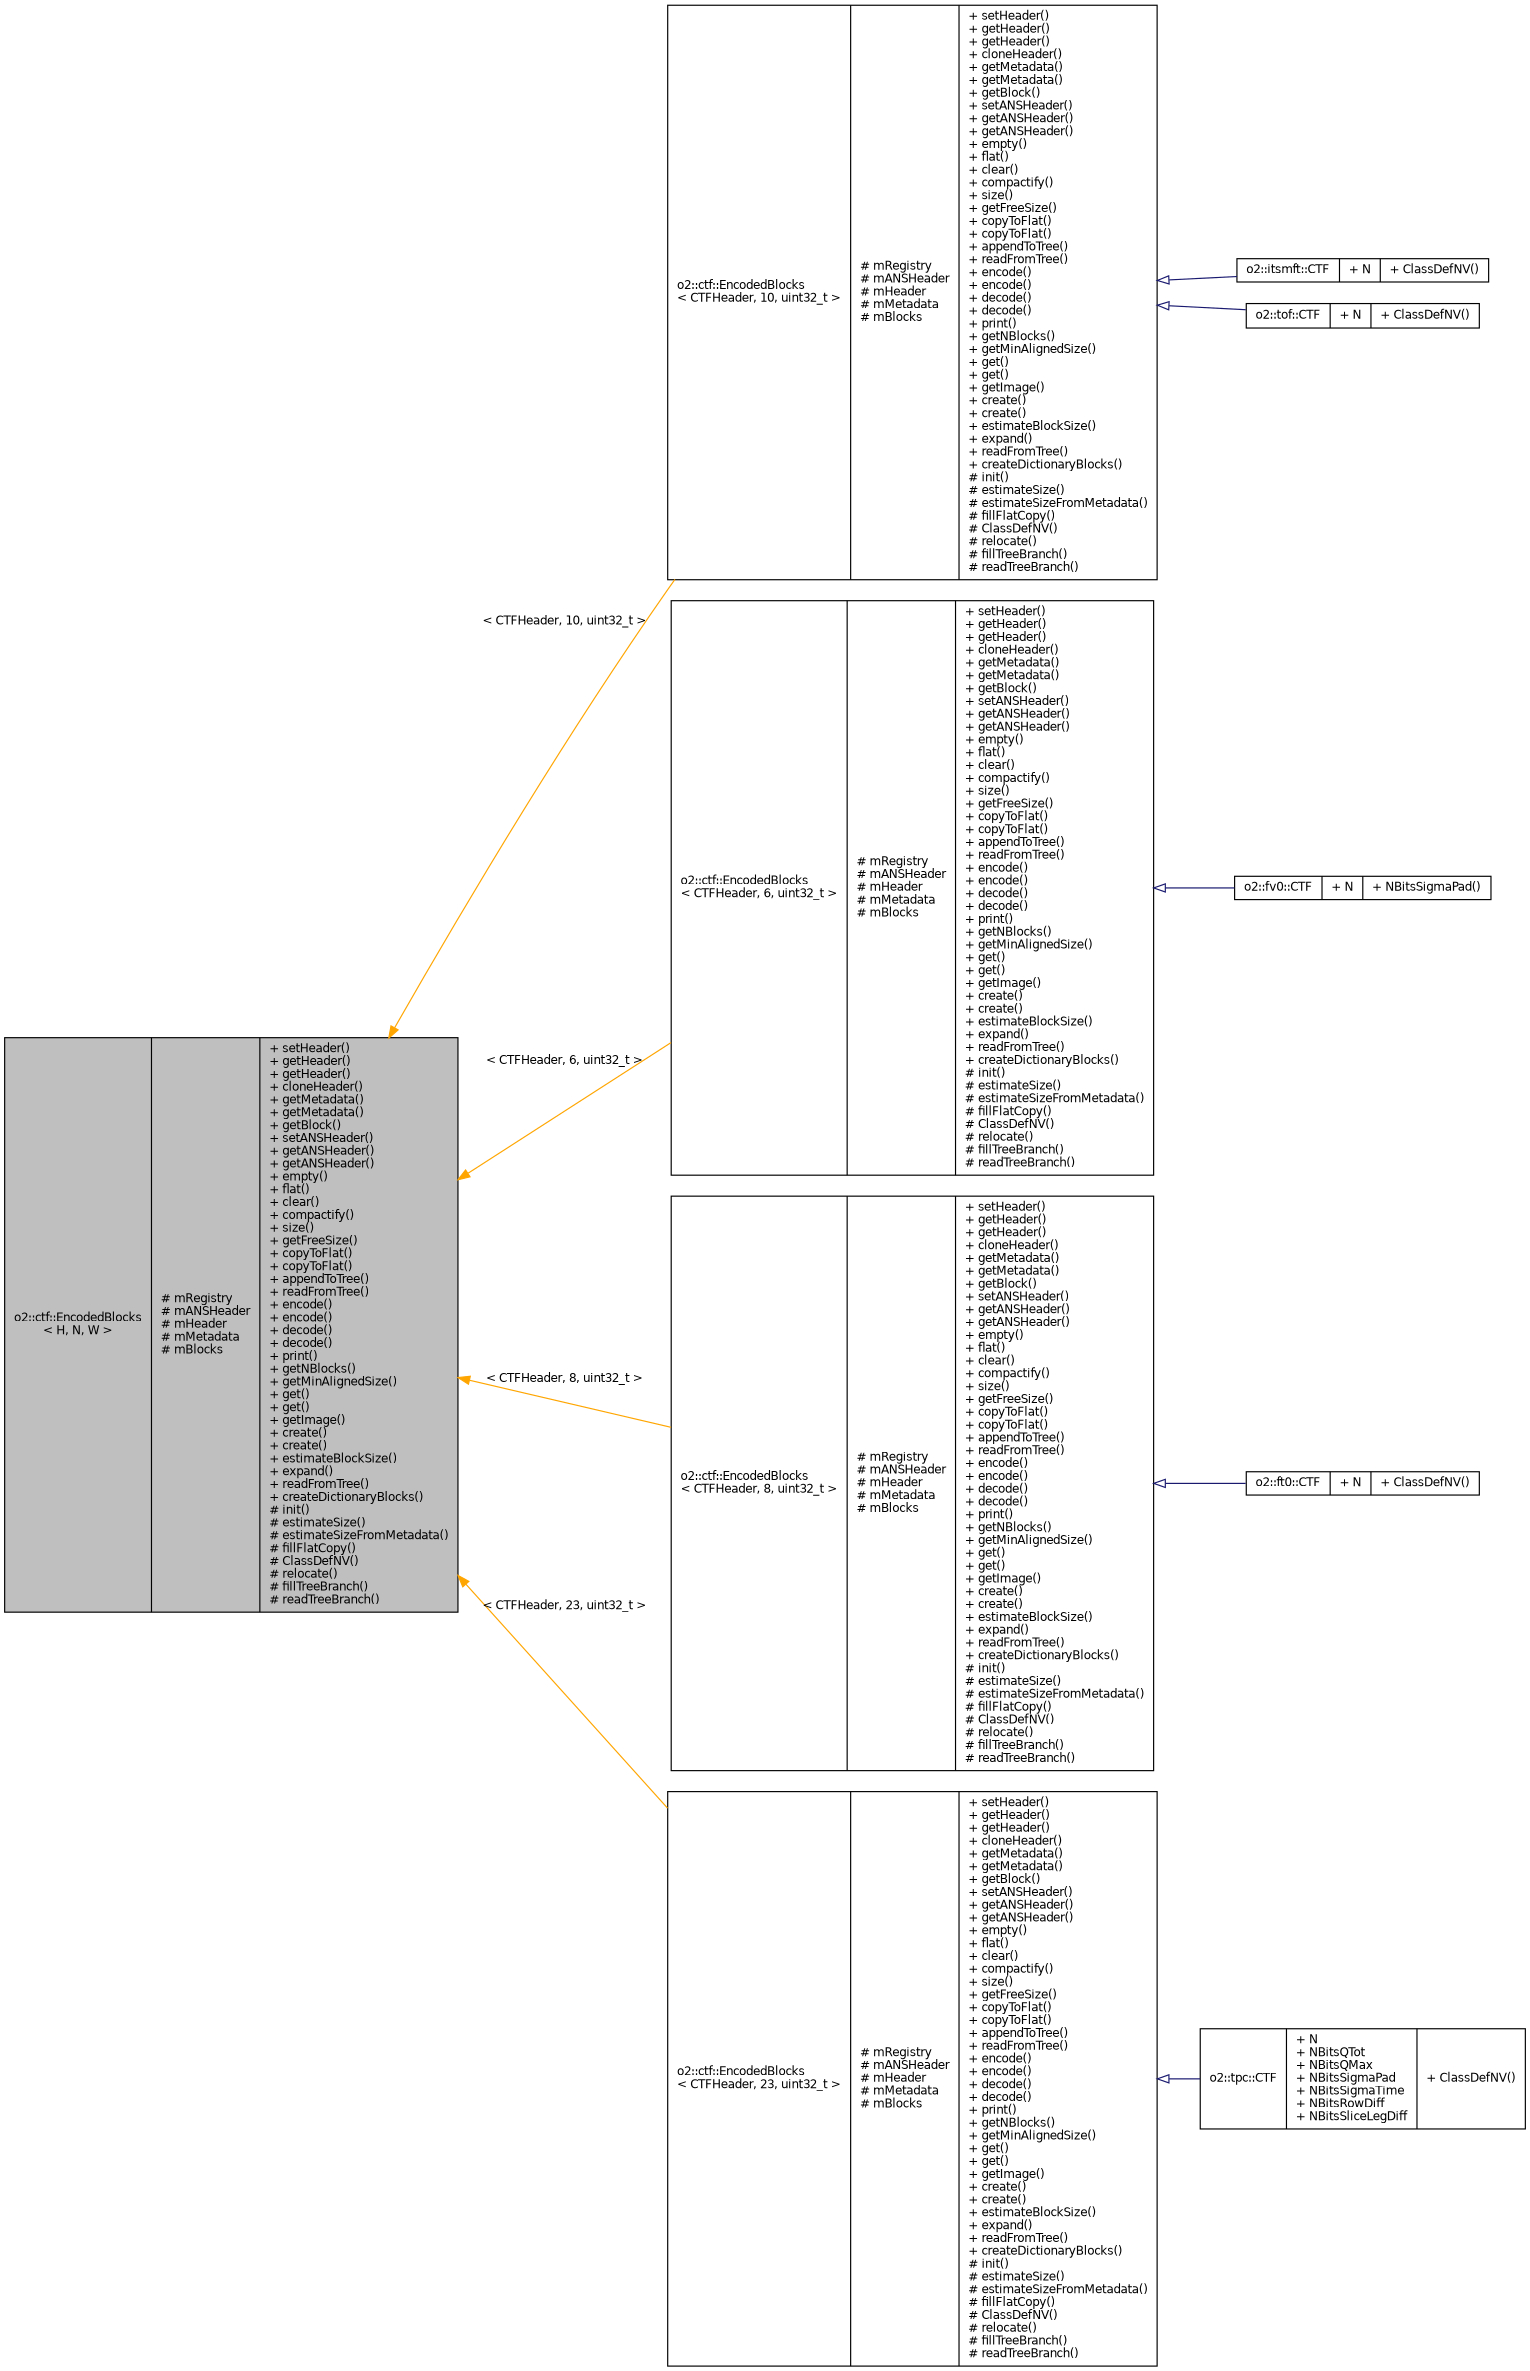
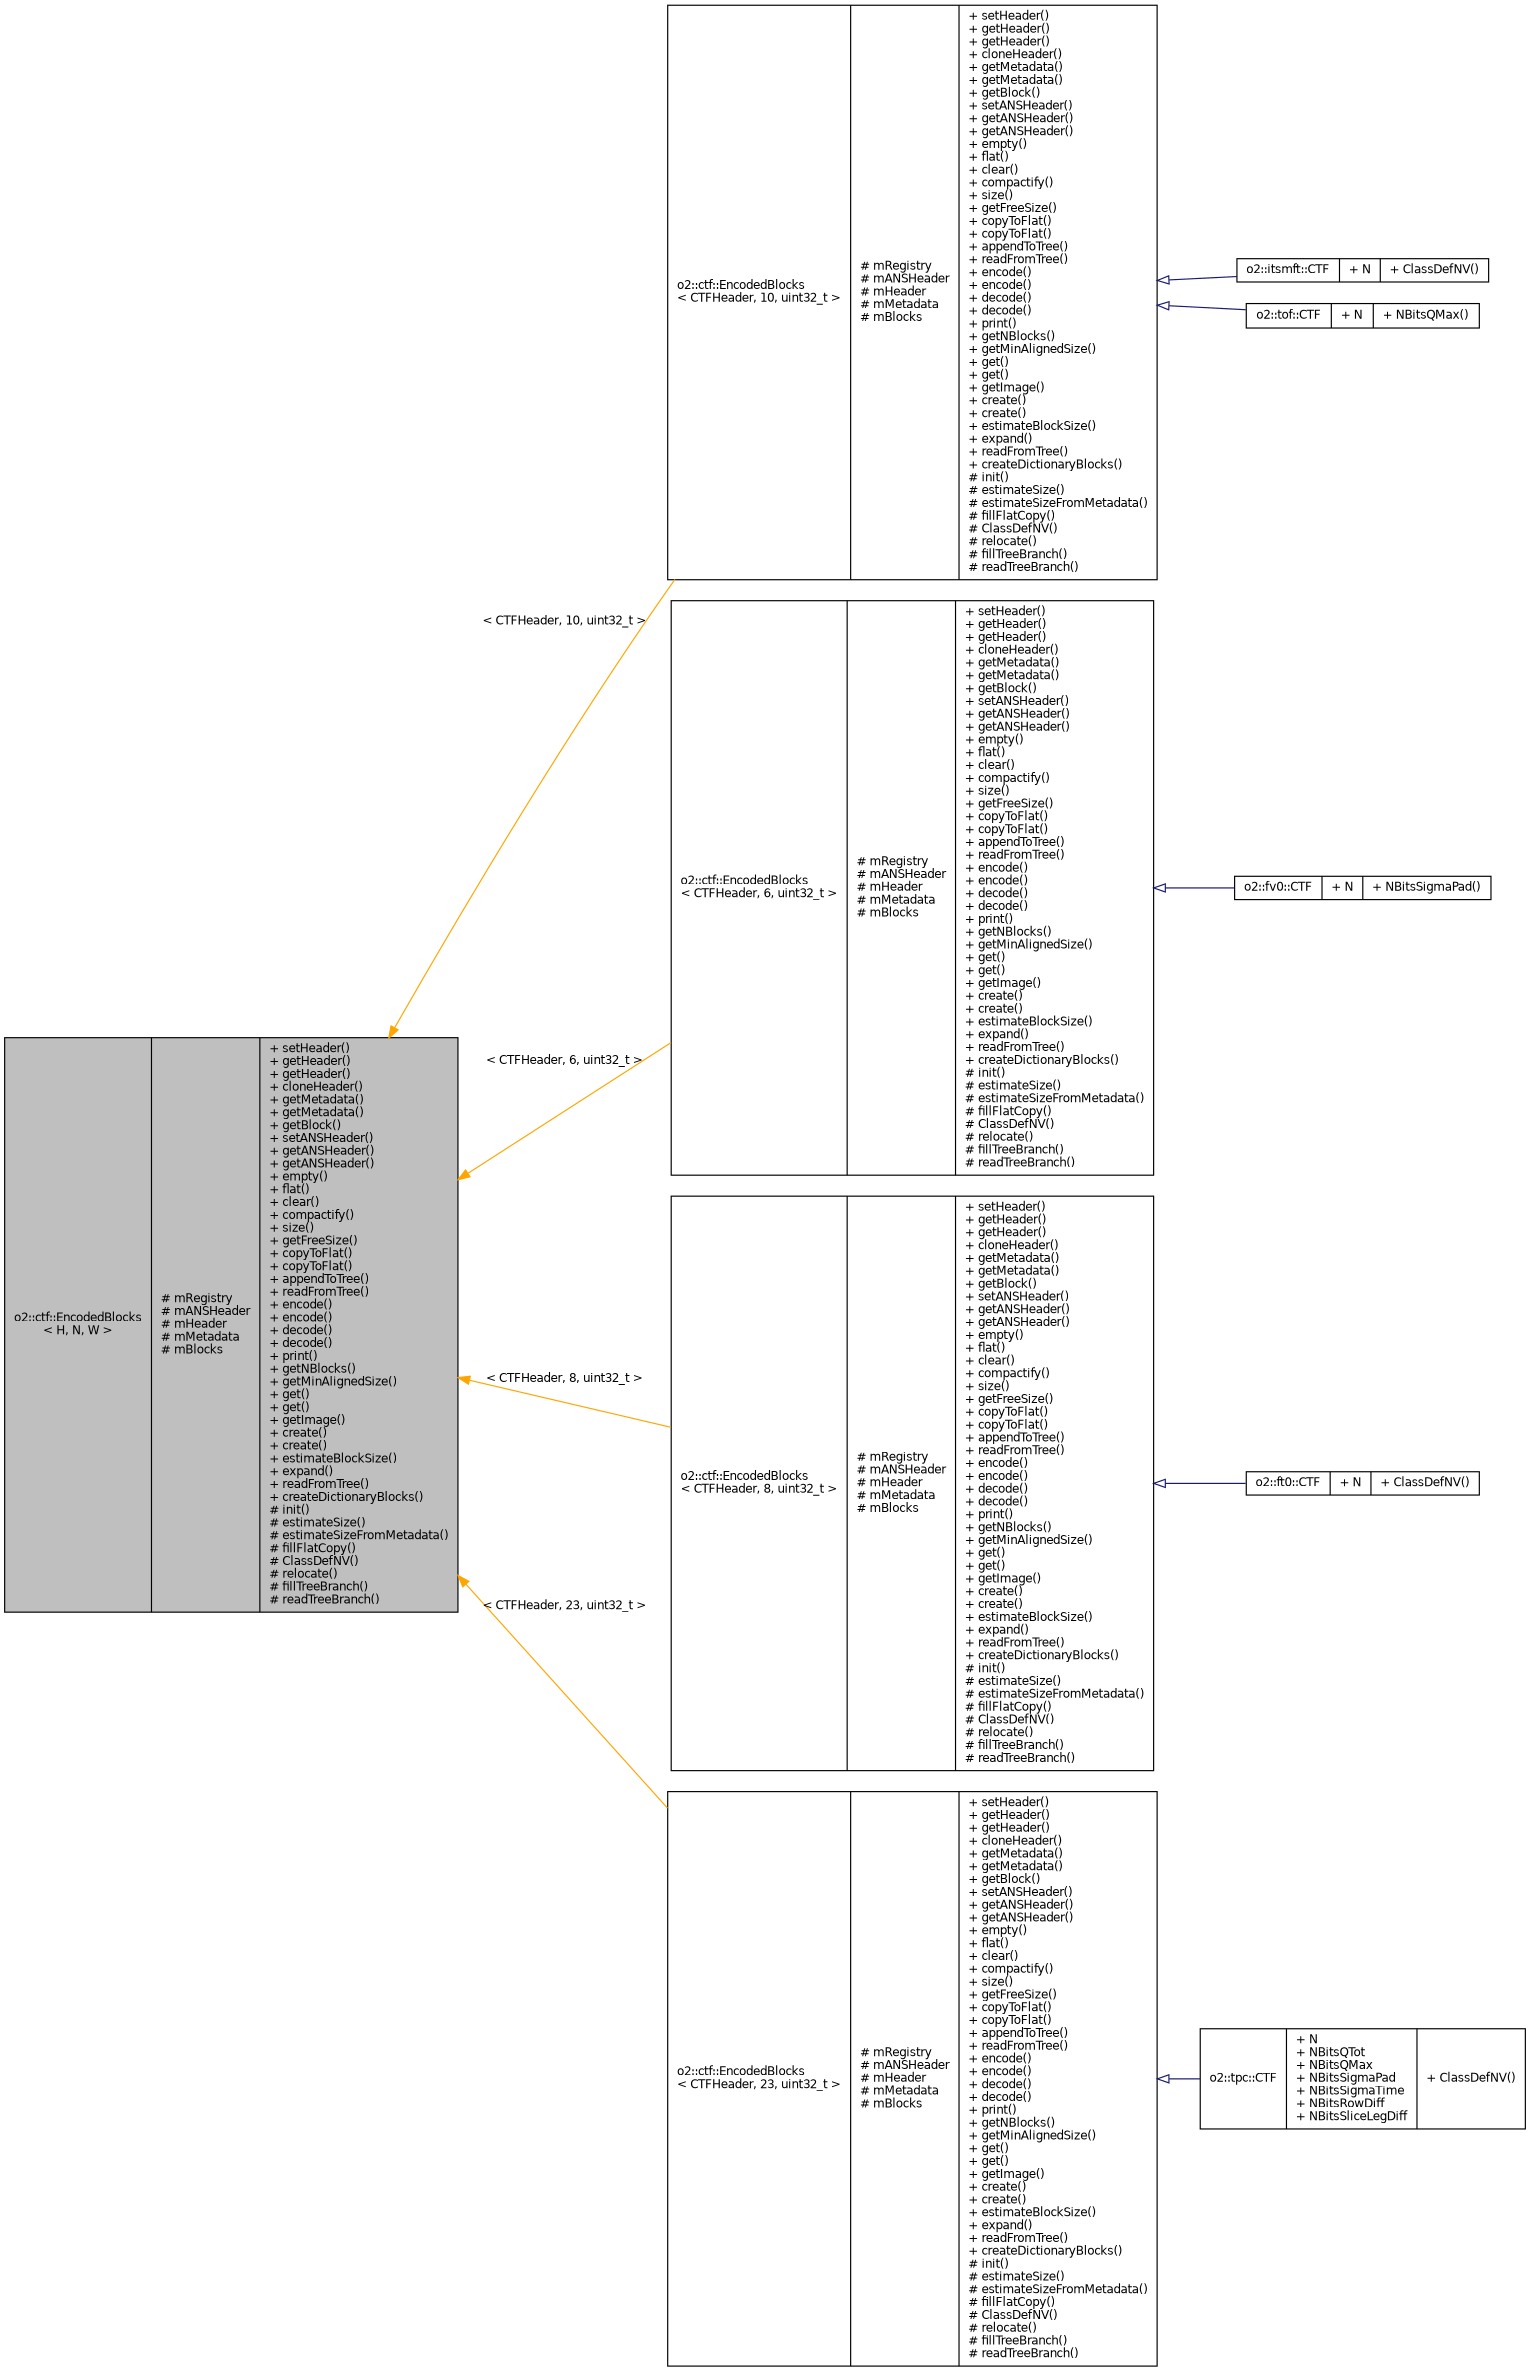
node "o2::tof::CTF": text "+ ClassDefNV()" -> "+ NBitsQMax()"
